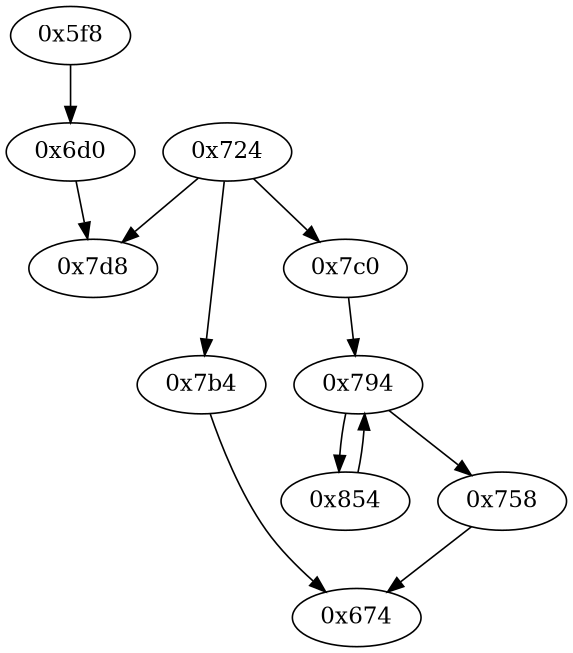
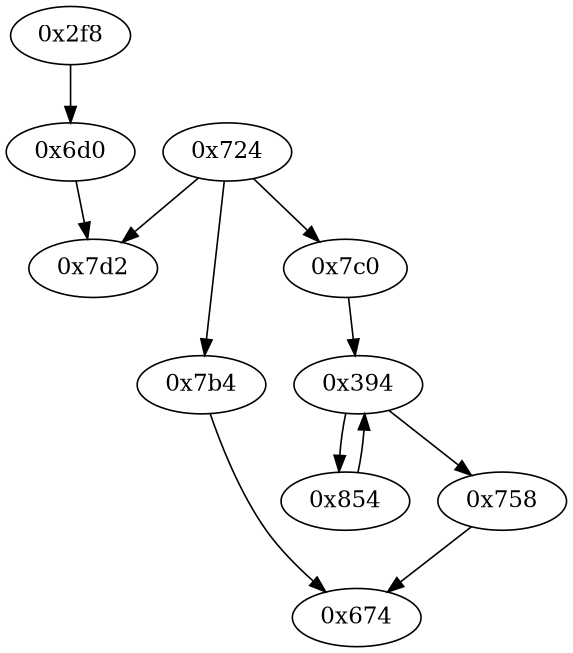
node "0x5f8": label "0x5f8" -> "0x2f8"
node "0x7d8": label "0x7d8" -> "0x7d2"
node "0x794": label "0x794" -> "0x394"
